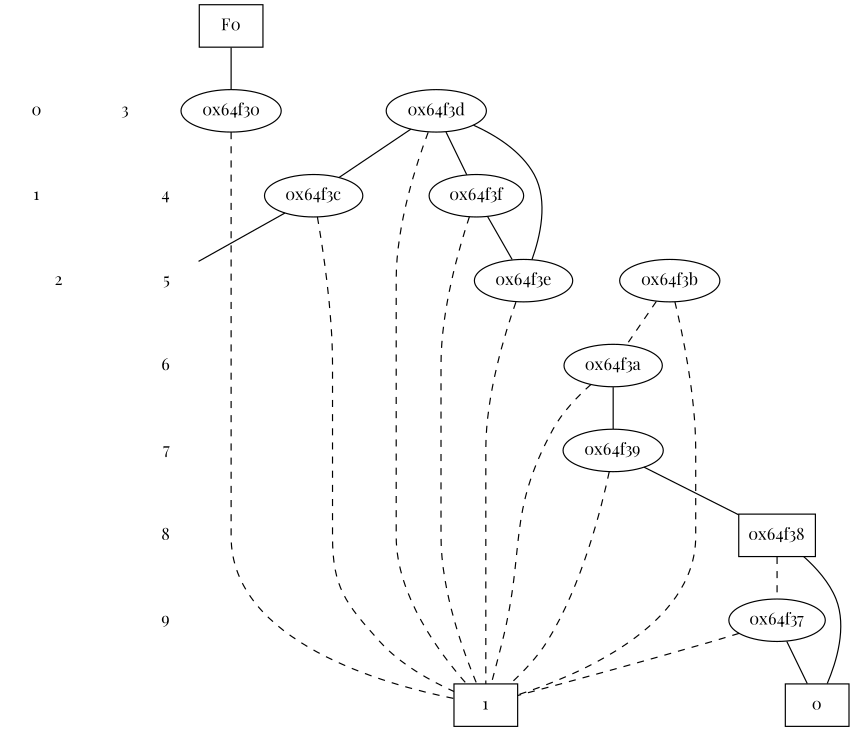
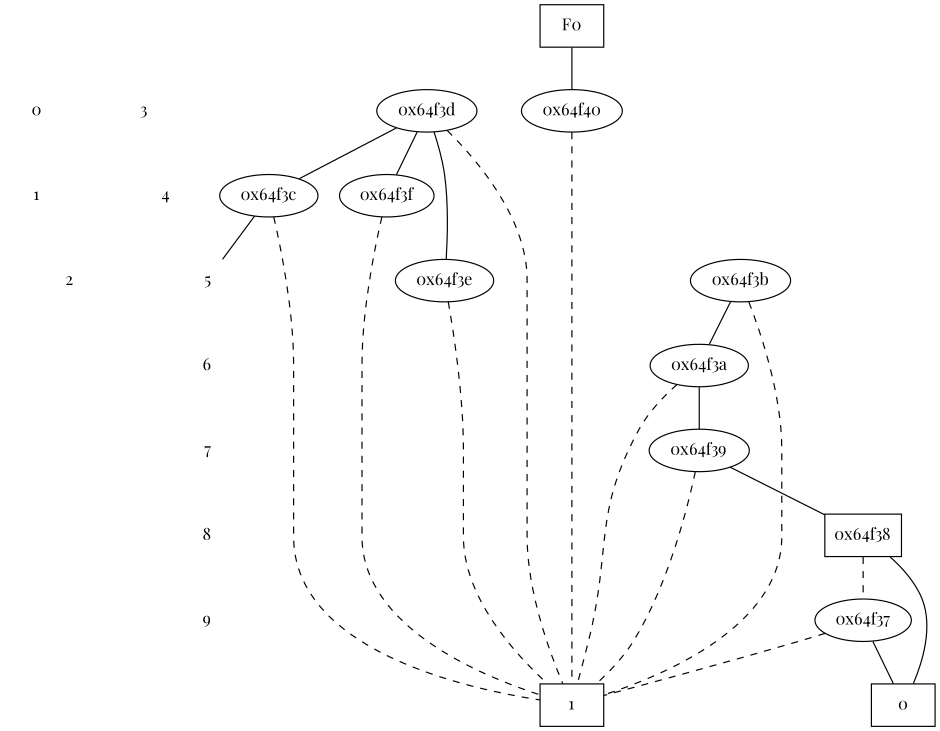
node "0x64f30": label "0x64f30" -> "0x64f40"
edge "0x64f3f" -- "0x64f3e": removed
edge "0x64f3b" -- "0x64f3a": style dashed -> solid
